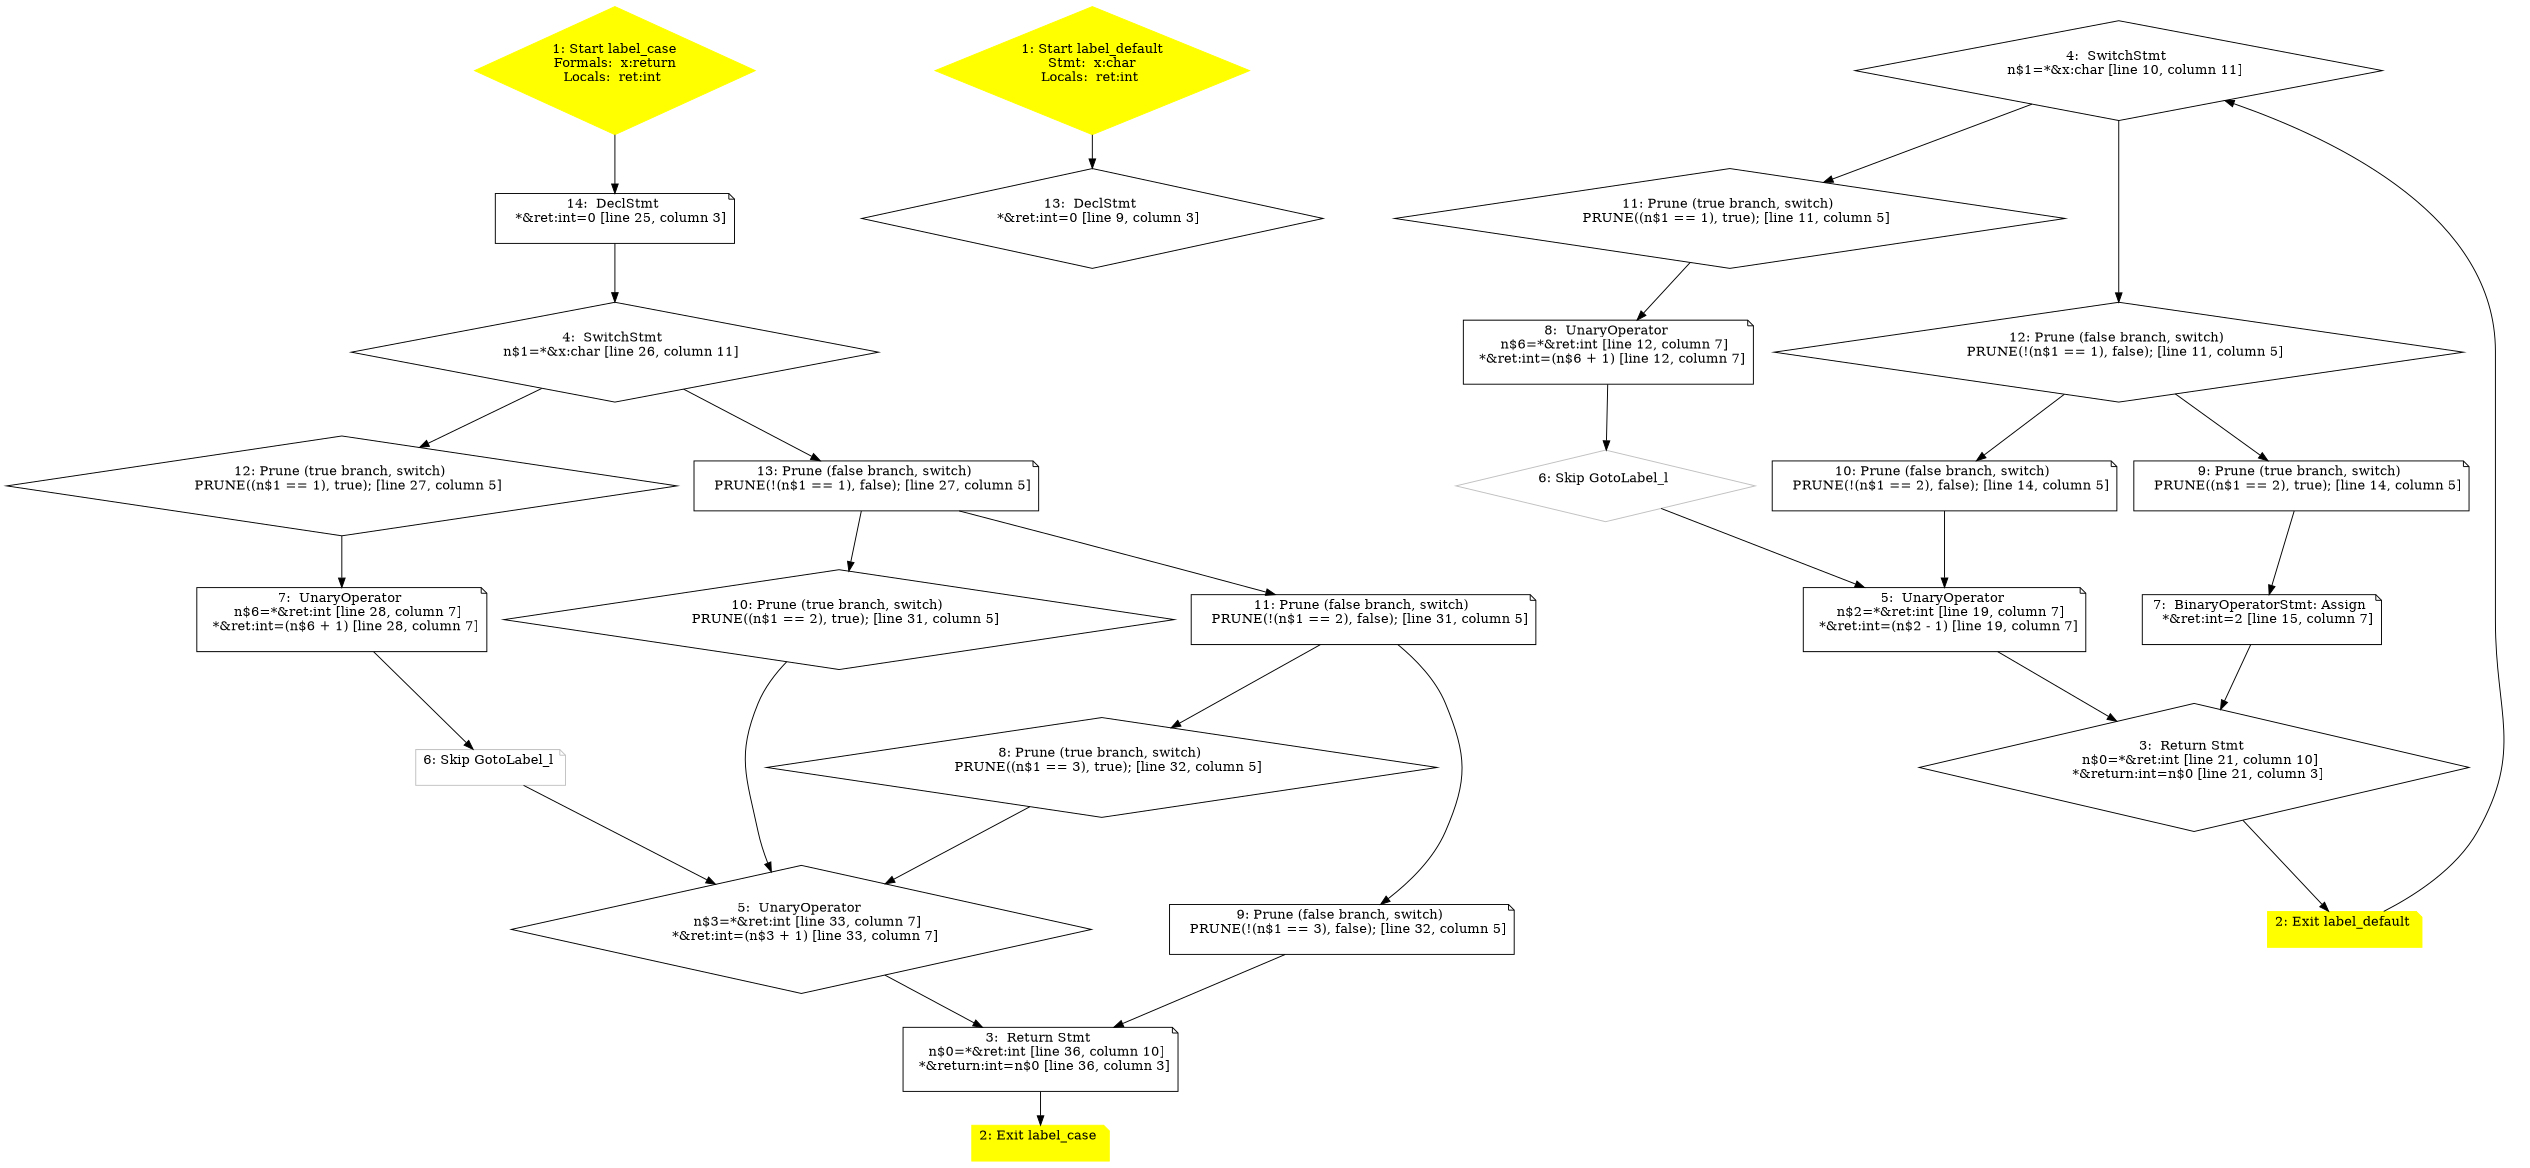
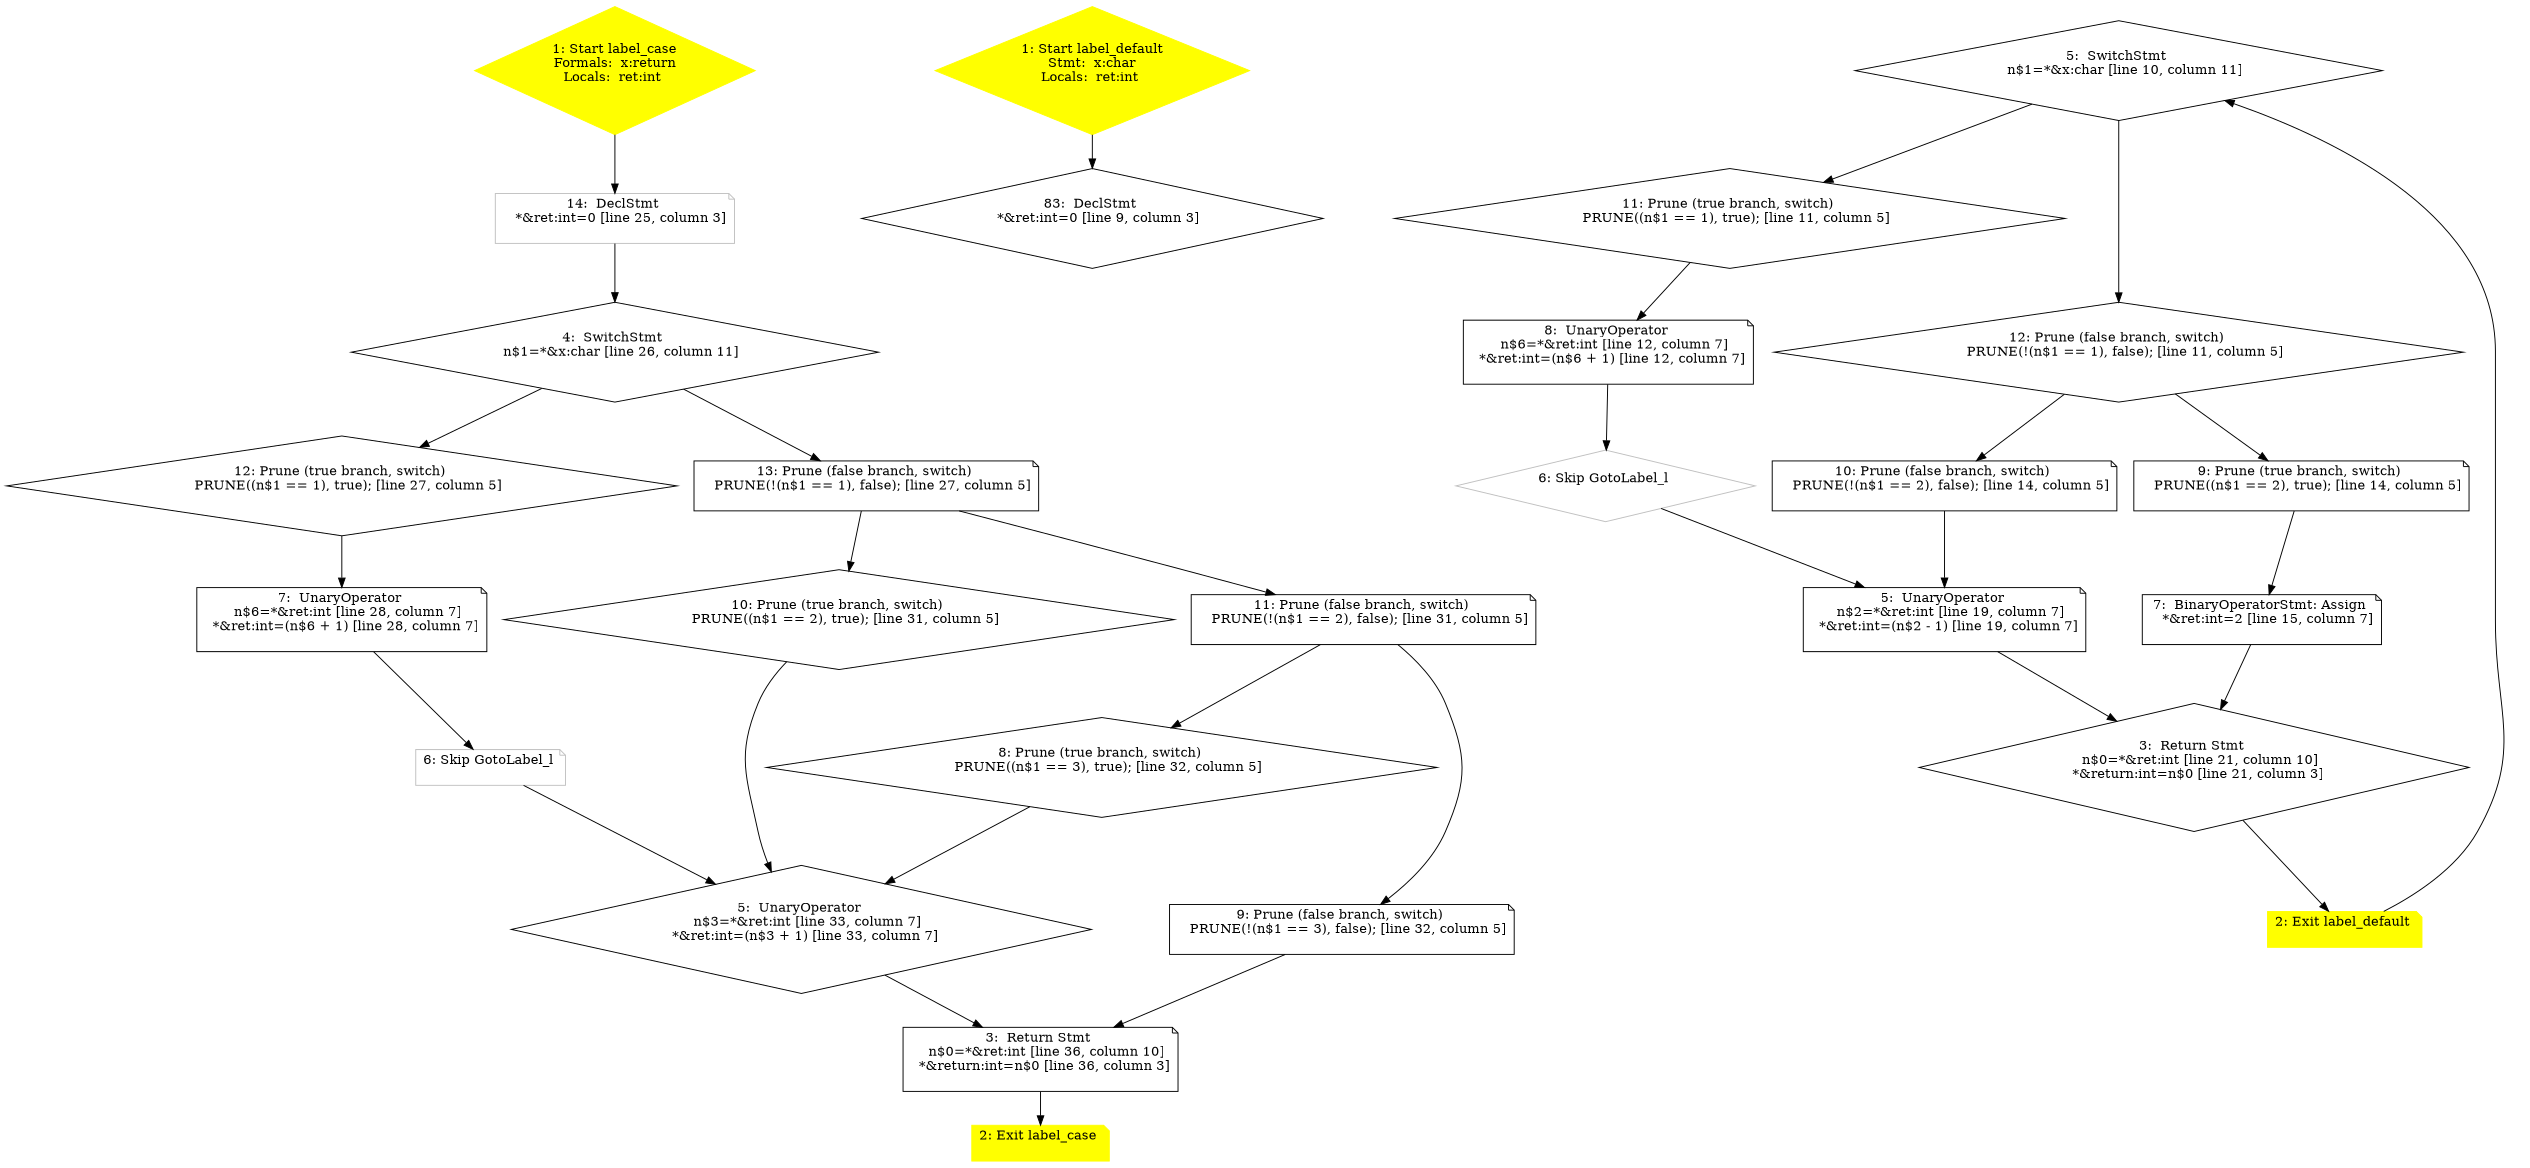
node "4:  SwitchStmt n$1=*&x:char [line 10, column 11]": label "4:  SwitchStmt n$1=*&x:char [line 10, column 11]" -> "5:  SwitchStmt n$1=*&x:char [line 10, column 11]"
node "14:  DeclStmt *&ret:int=0 [line 25, column 3]": color black -> gray
node "13:  DeclStmt *&ret:int=0 [line 9, column 3]": label "13:  DeclStmt *&ret:int=0 [line 9, column 3]" -> "83:  DeclStmt *&ret:int=0 [line 9, column 3]"
